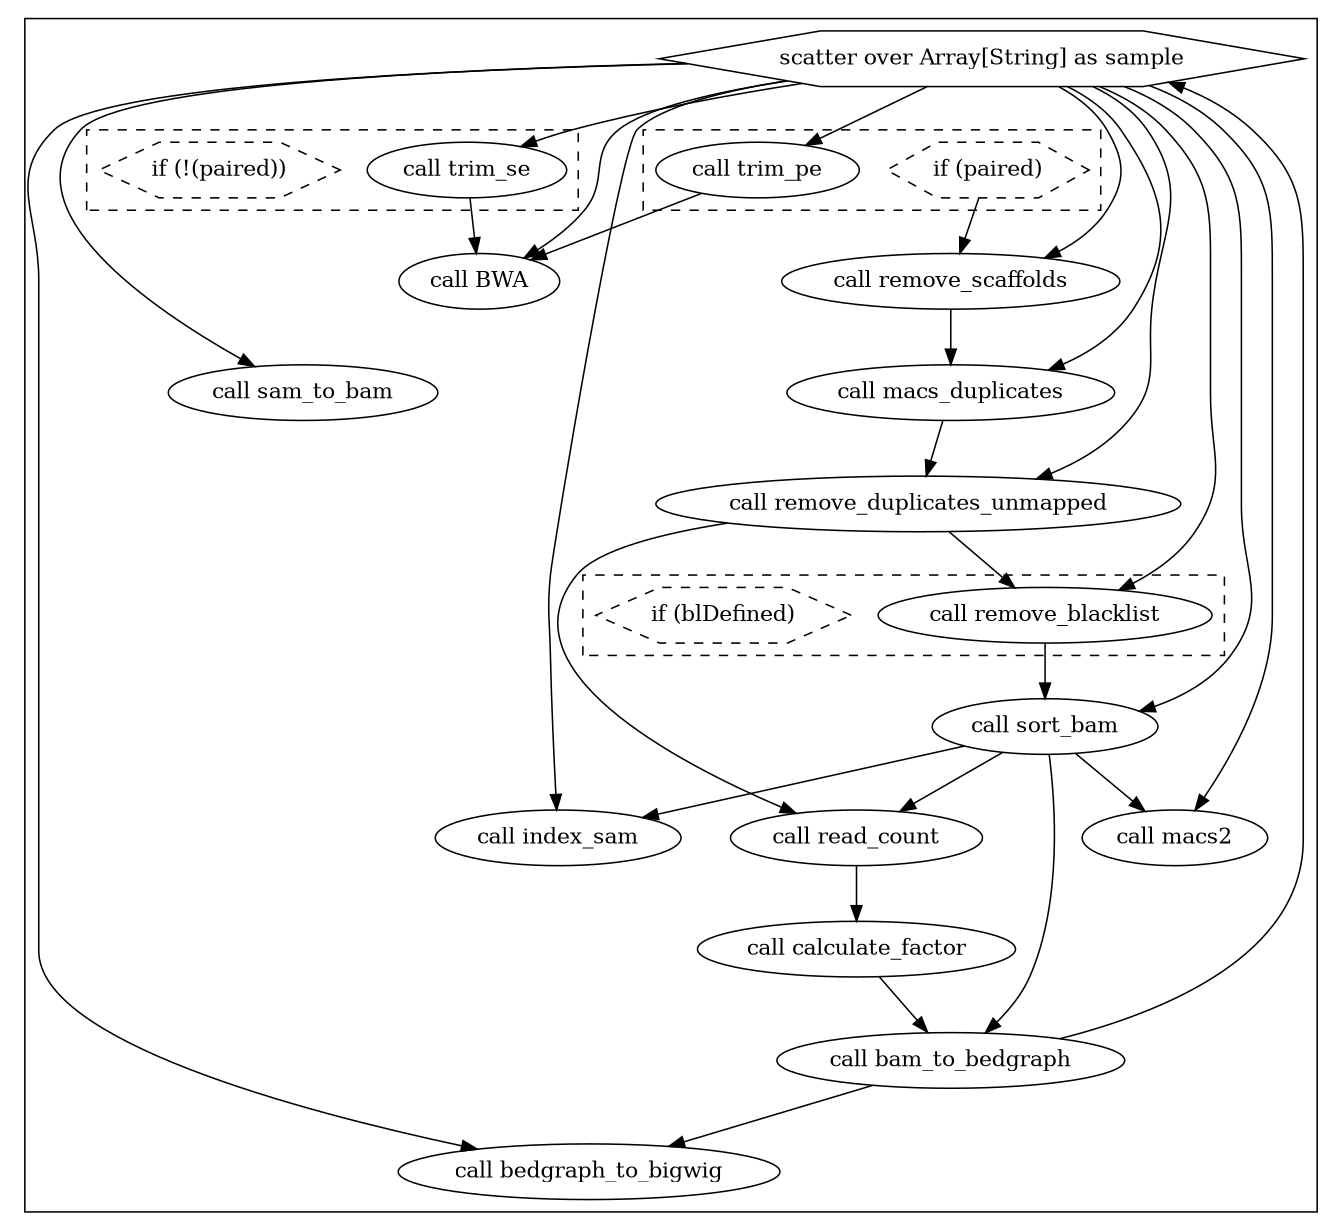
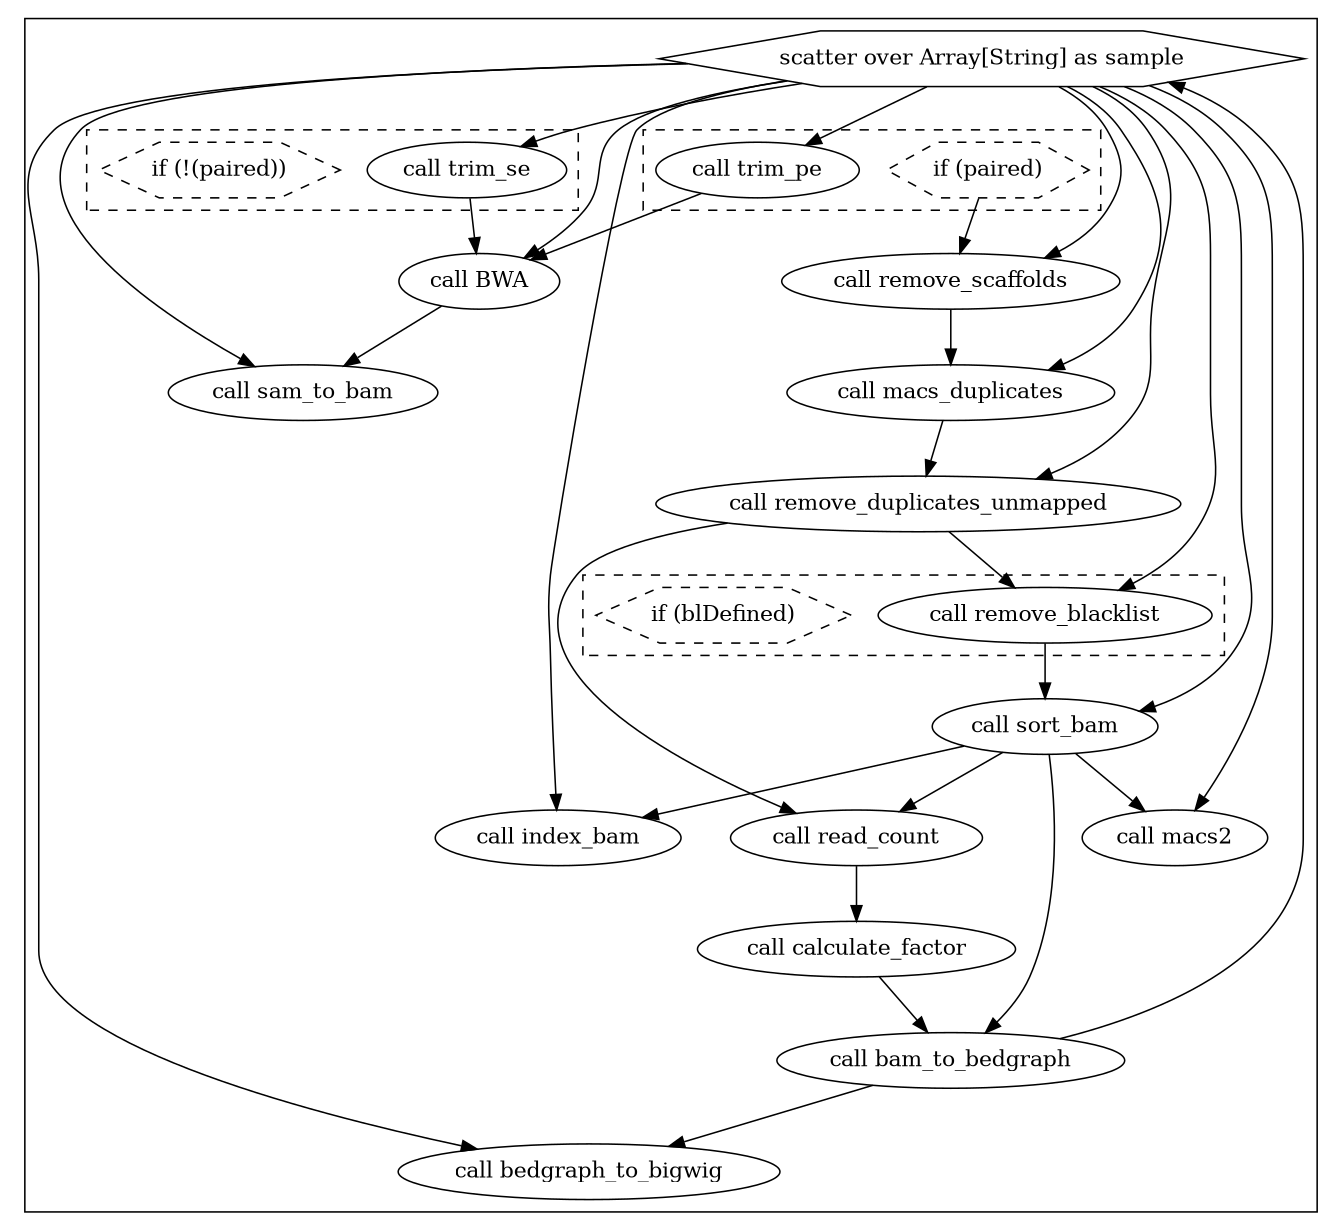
edge "call BWA" -> "call sam_to_bam": added
node "call index_sam": label "call index_sam" -> "call index_bam"
